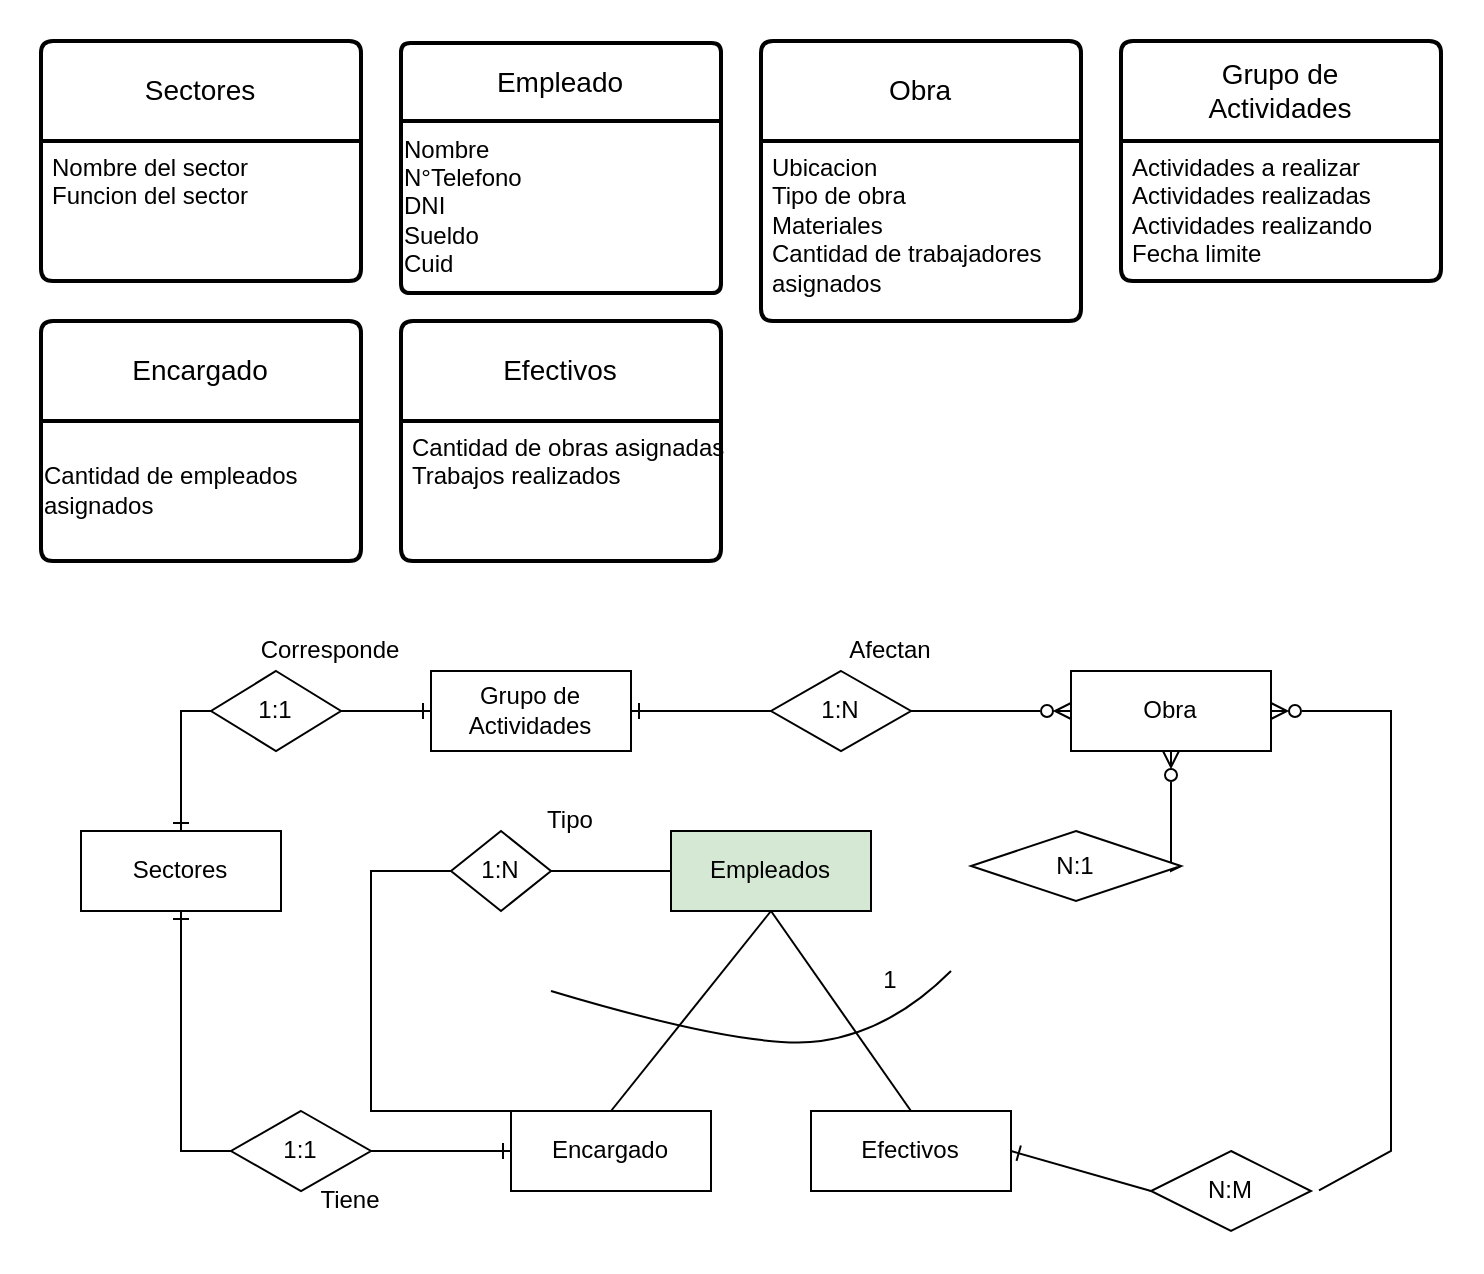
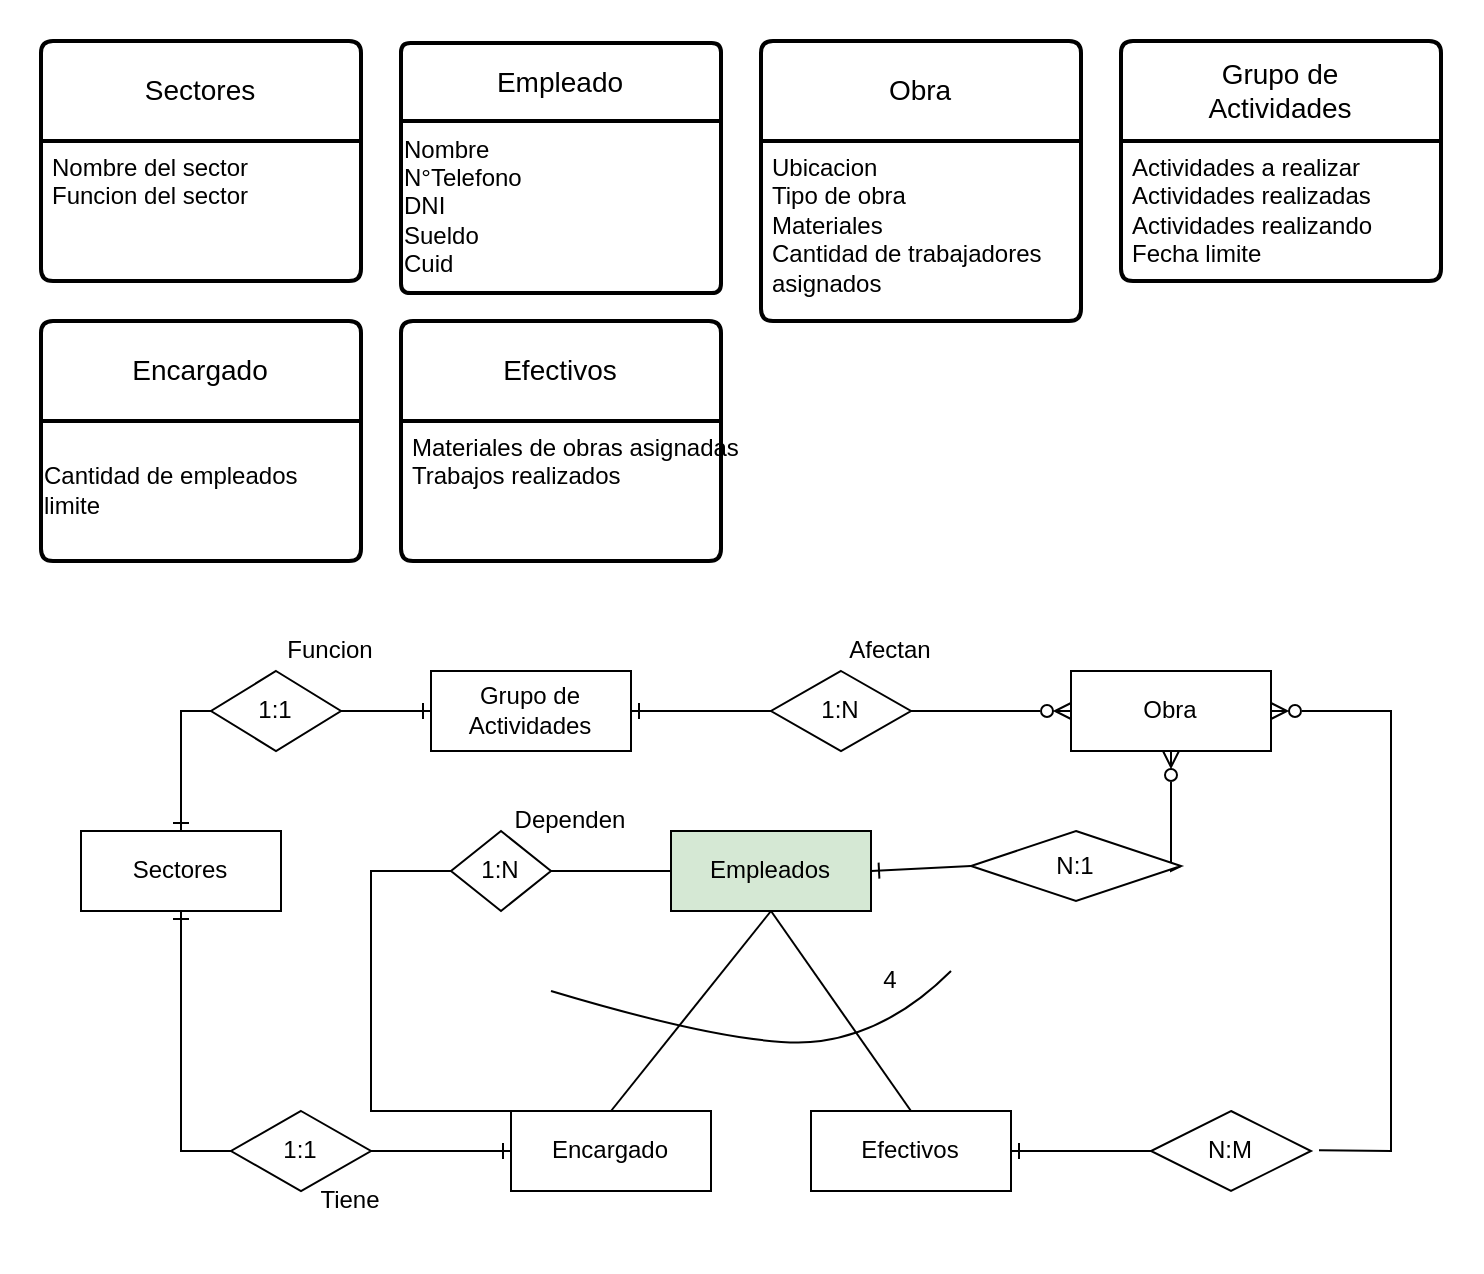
node "Cantidad de obras asignadas Trabajos realizados": label "Cantidad de obras asignadas Trabajos realizados" -> "Materiales de obras asignadas Trabajos realizados"
node "Cantidad de empleados asignados": label "Cantidad de empleados asignados" -> "Cantidad de empleados limite"
node "Corresponde": label "Corresponde" -> "Funcion"
node "Tipo": label "Tipo" -> "Dependen"
edge "N:1" -> "Empleados": added
node "1": label "1" -> "4"
node "N:M": moved (1231, 1191) -> (1231, 1151)
